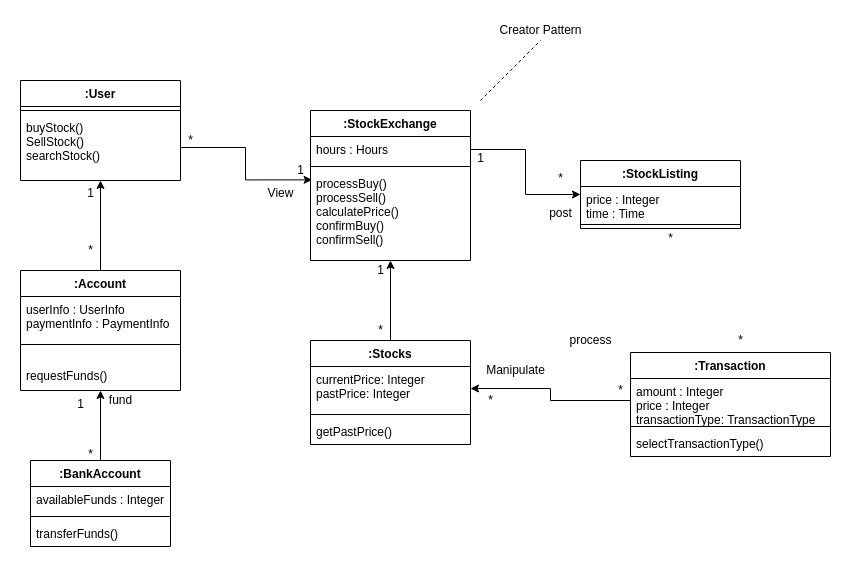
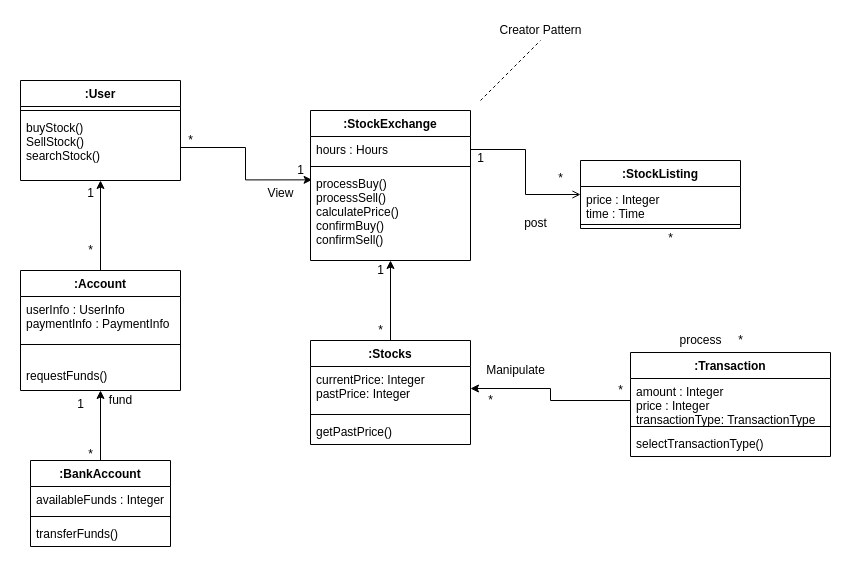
edge "hours : Hours" -> ":StockListing": arrowhead classic -> open
node "post": moved (561, 214) -> (536, 224)
node "process": moved (591, 341) -> (701, 341)
